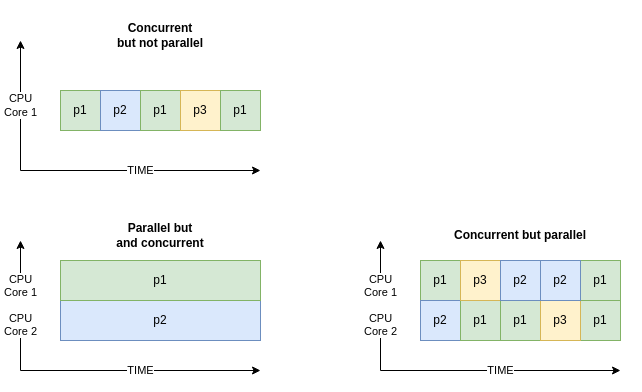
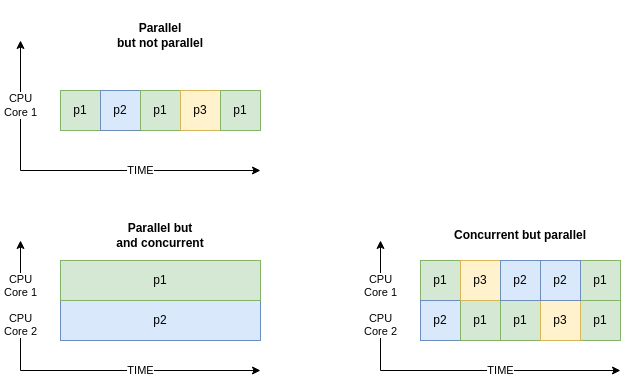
node "Concurrent but not parallel": label "Concurrent but not parallel" -> "Parallel but not parallel"
